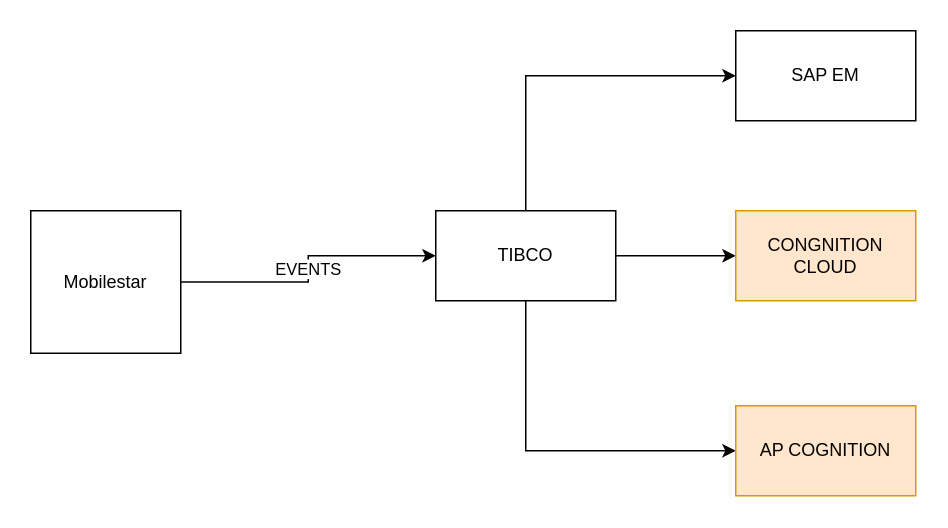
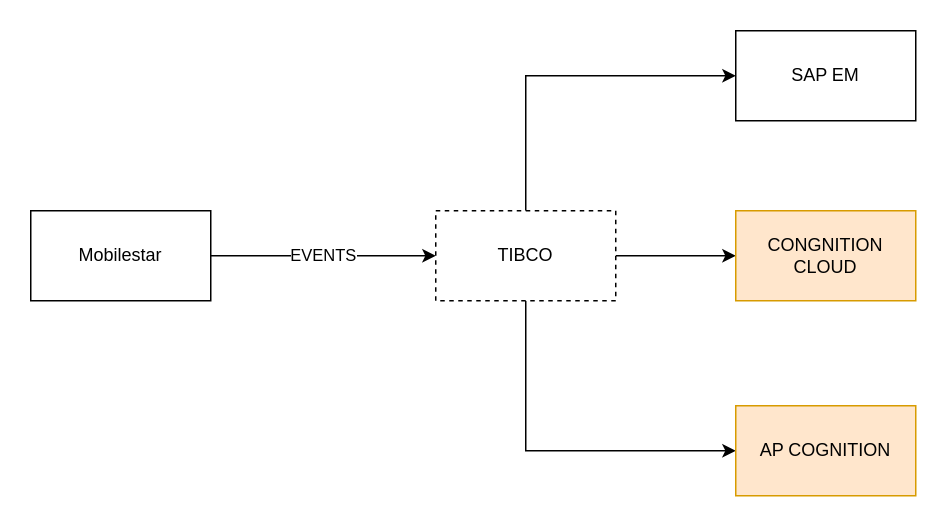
node "TIBCO": style solid -> dashed
node "Mobilestar": size 150x143 -> 180x90
